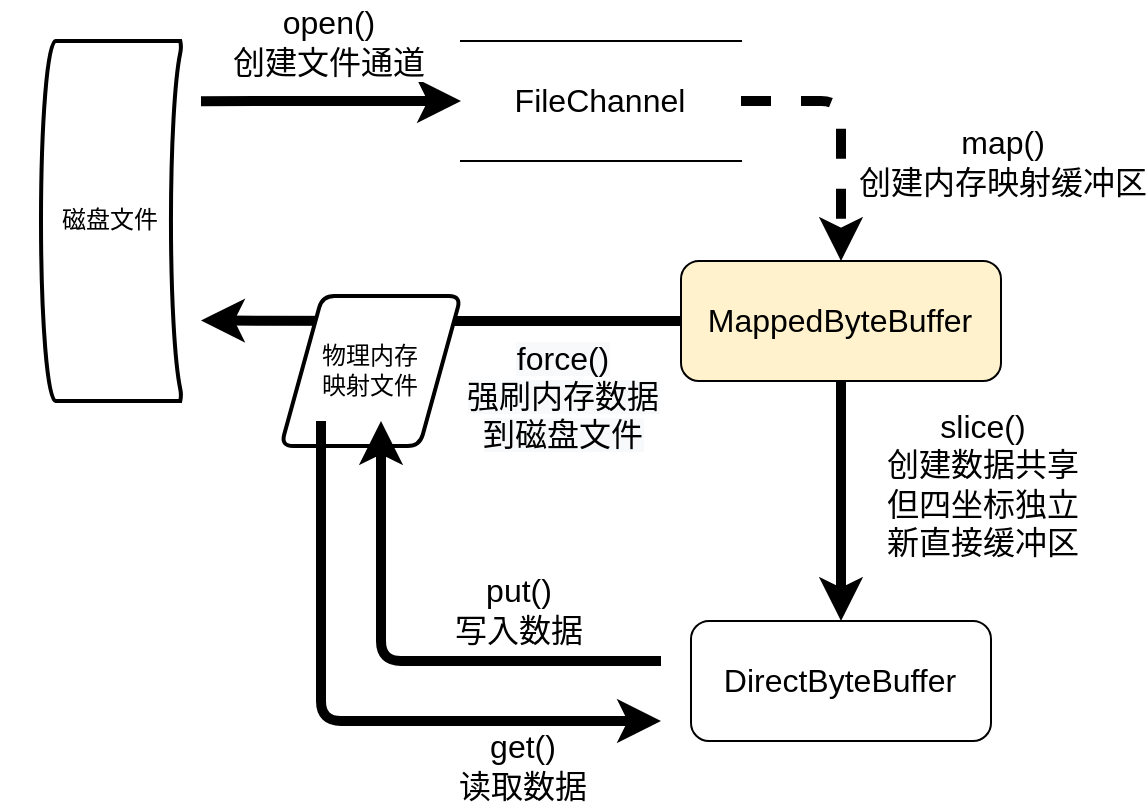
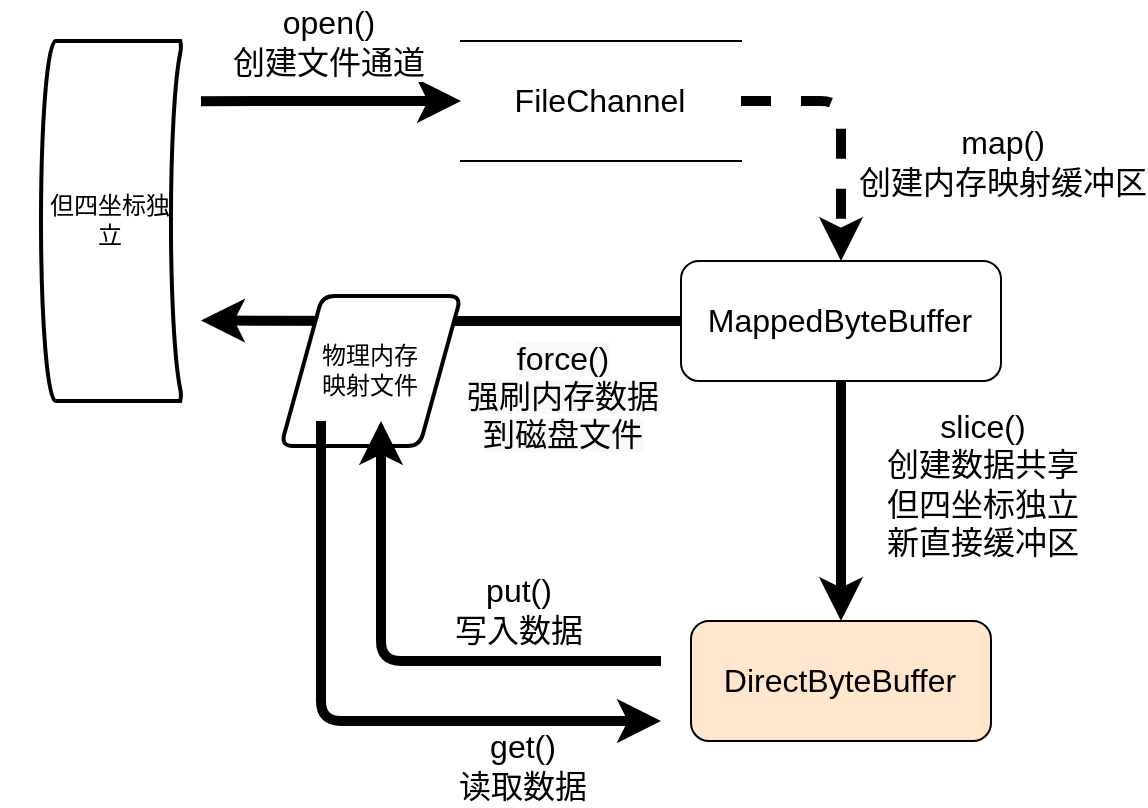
node "磁盘文件": label "磁盘文件" -> "但四坐标独立"
node "MappedByteBuffer": fillcolor #fff2cc -> #ffffff
node "DirectByteBuffer": fillcolor #ffffff -> #ffe6cc
